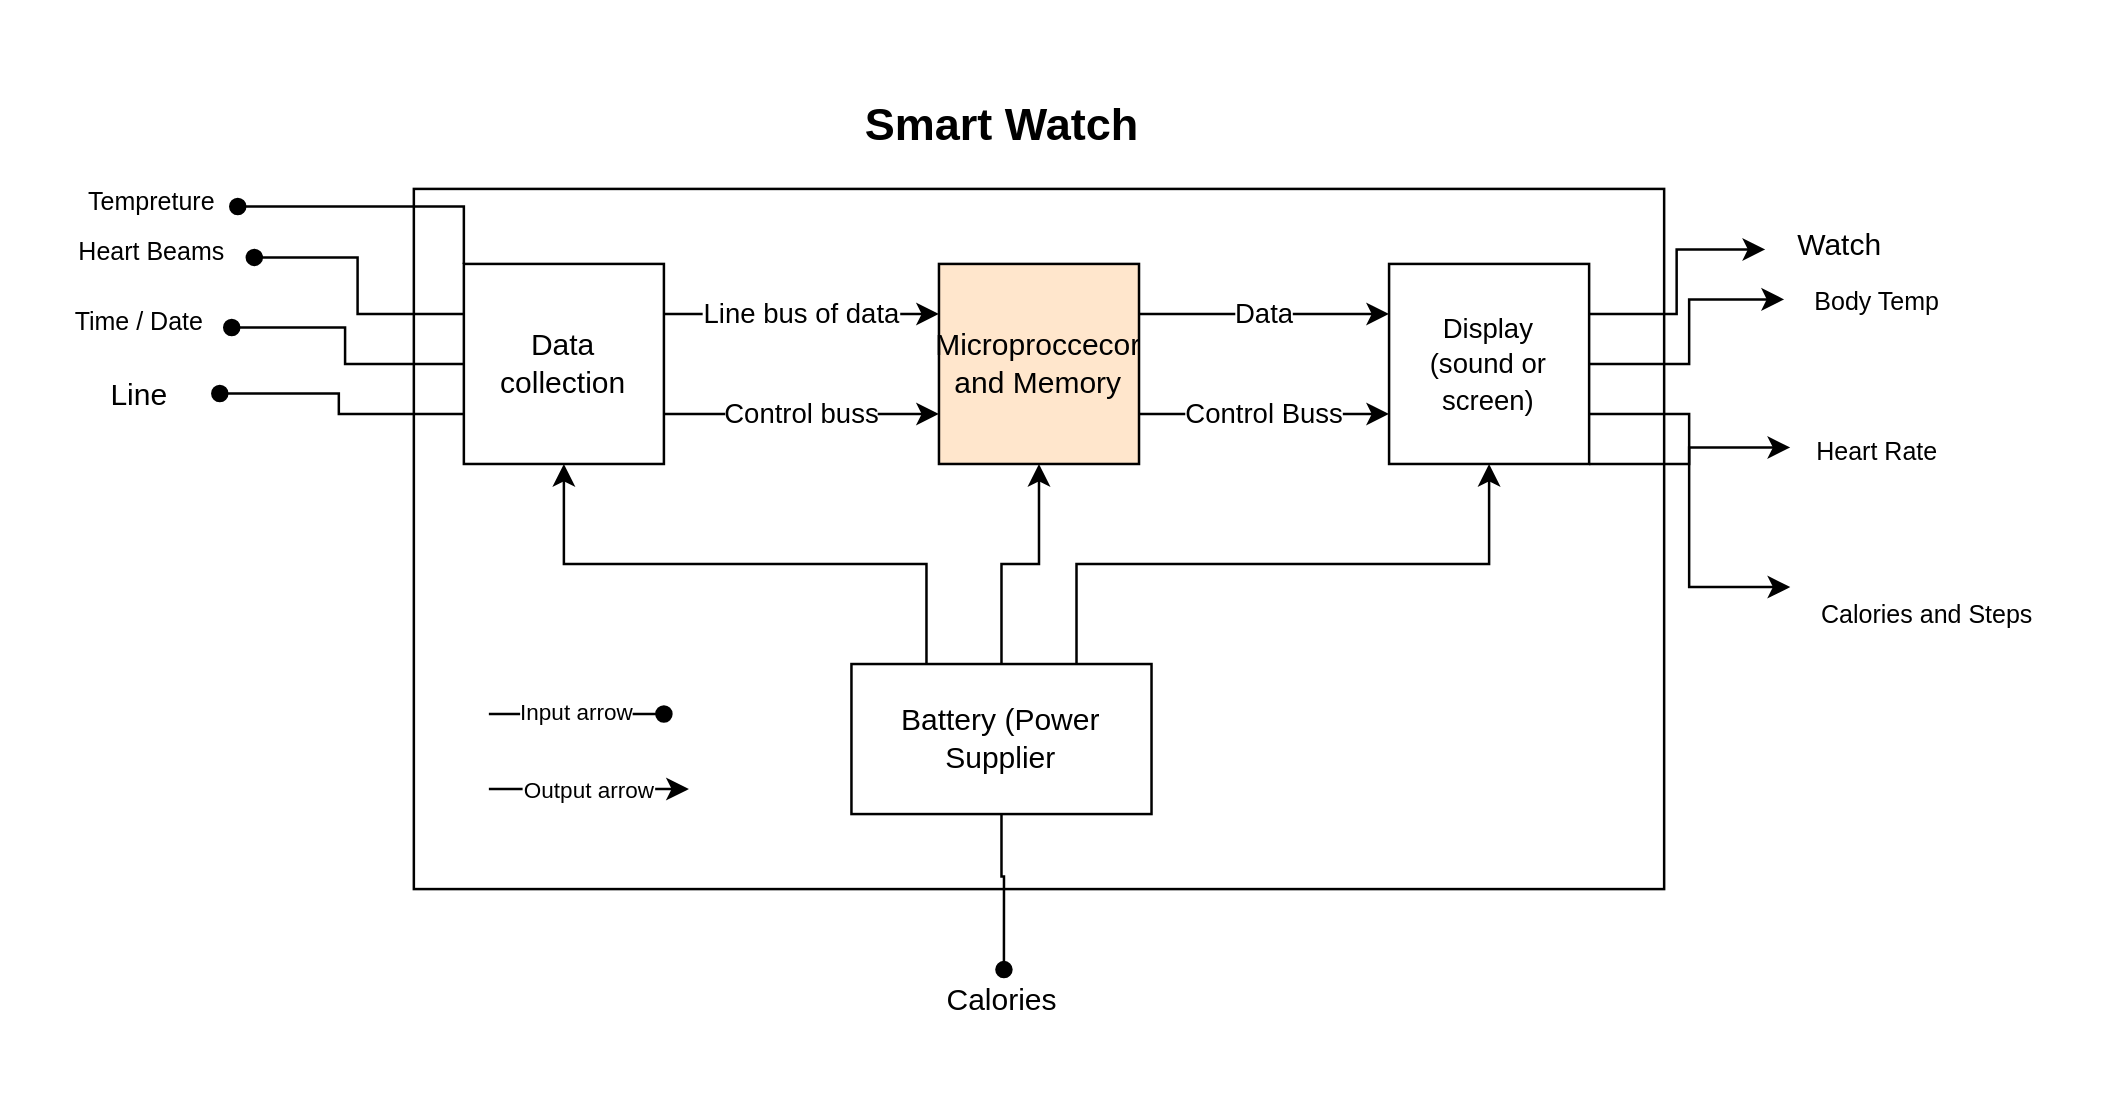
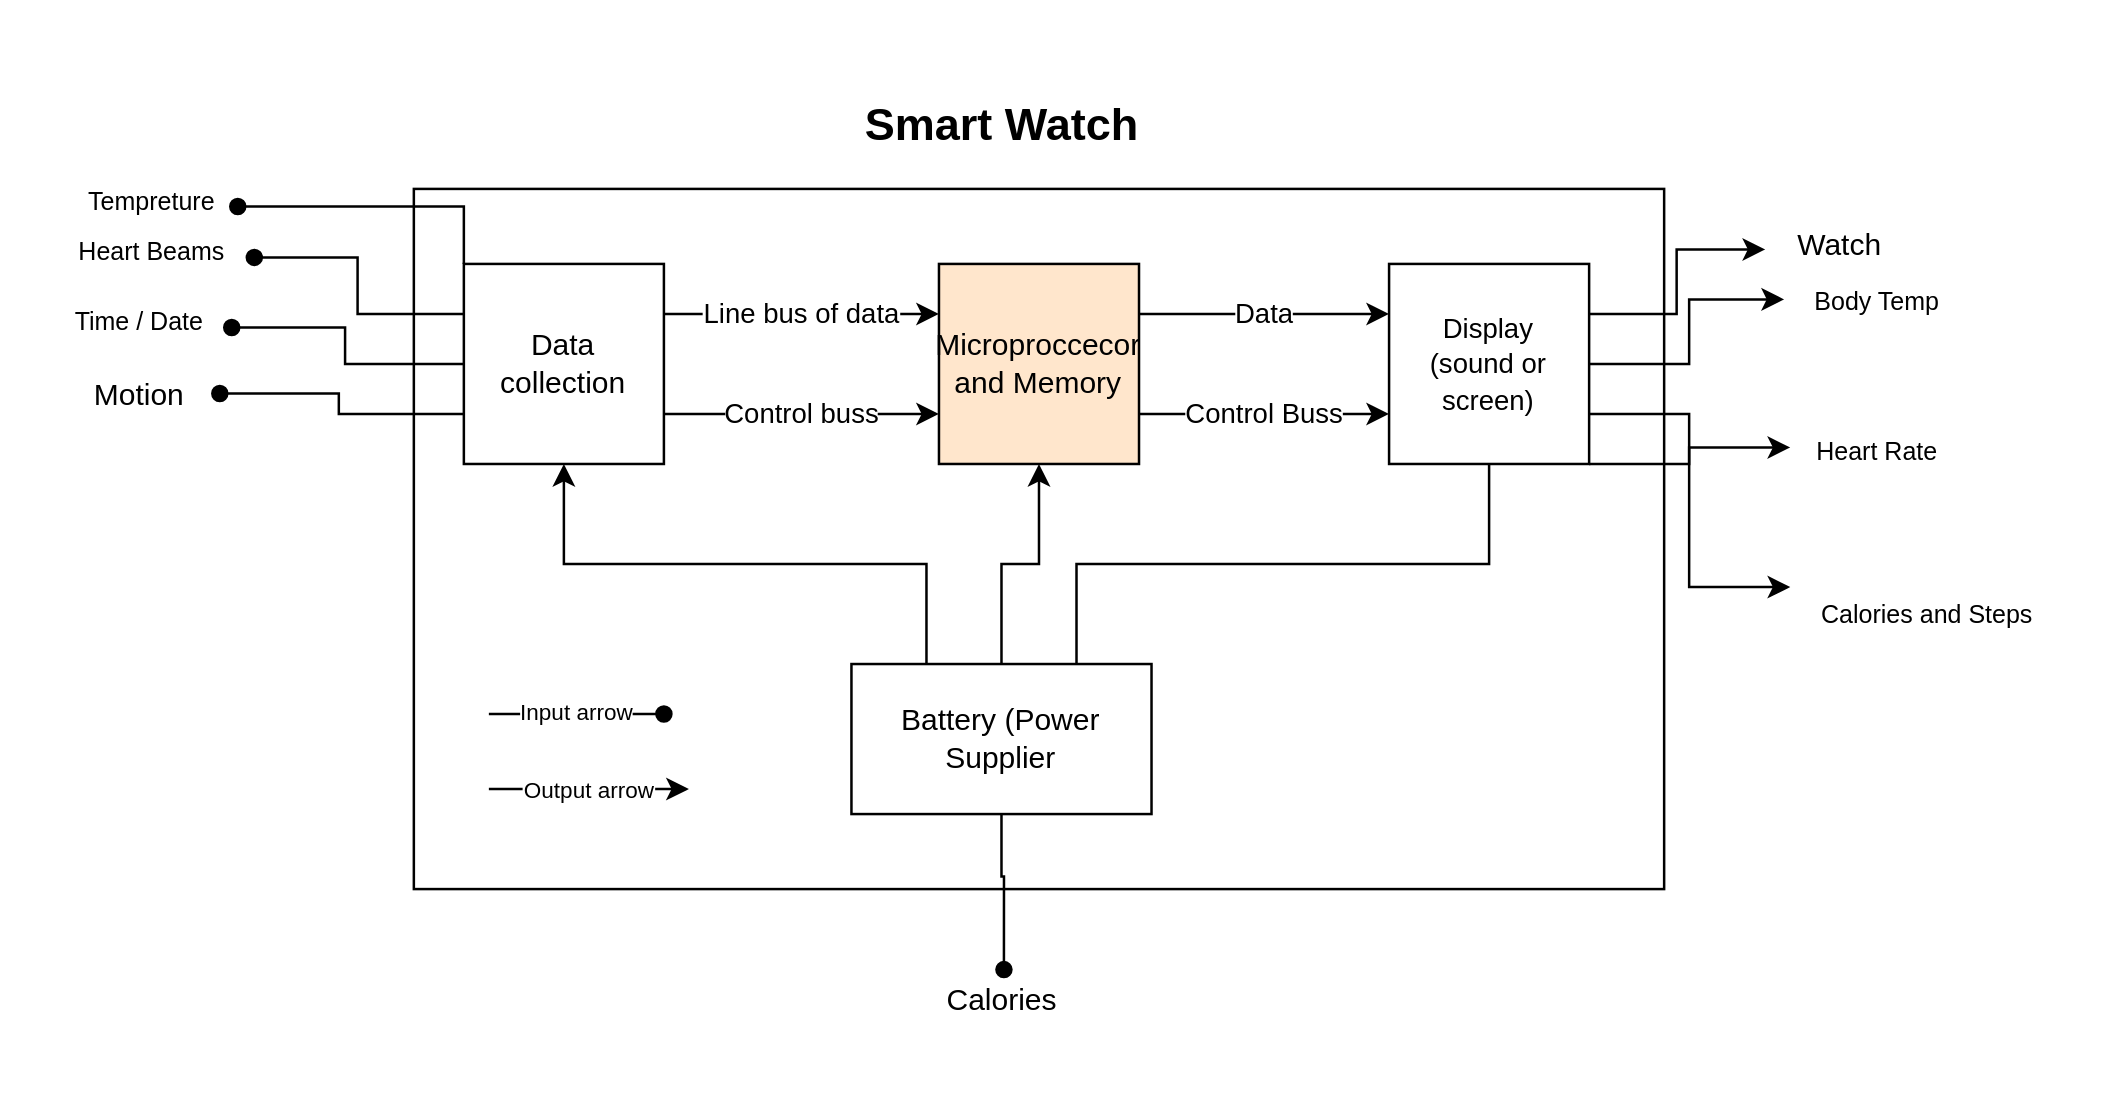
node "Line": label "Line" -> "Motion"
edge "Battery (Power Supplier" -> "Display (sound or screen)": arrowhead classic -> none
